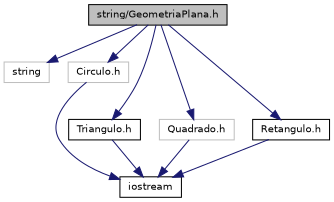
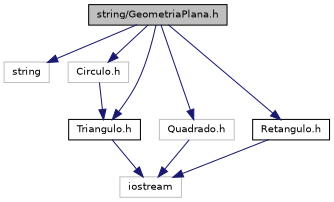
edge "Circulo.h" -> "iostream": now "Circulo.h" -> "Triangulo.h"
node "iostream": color black -> grey75
